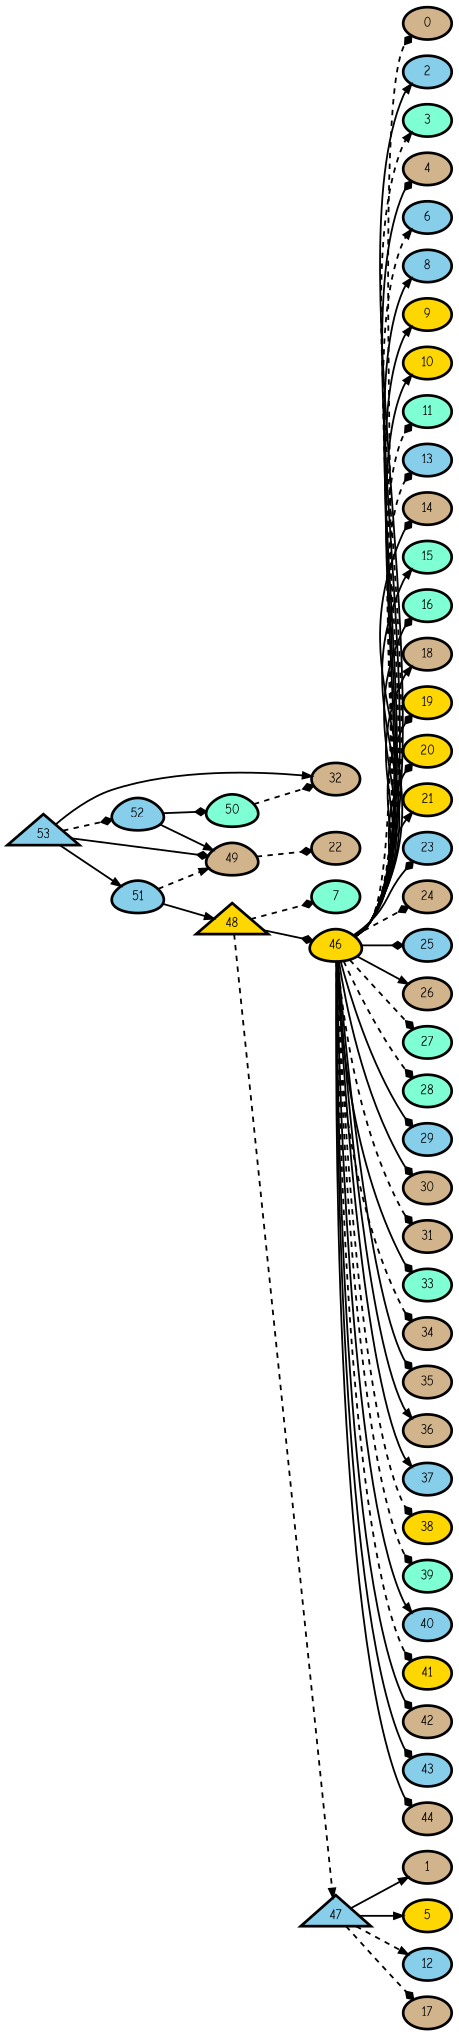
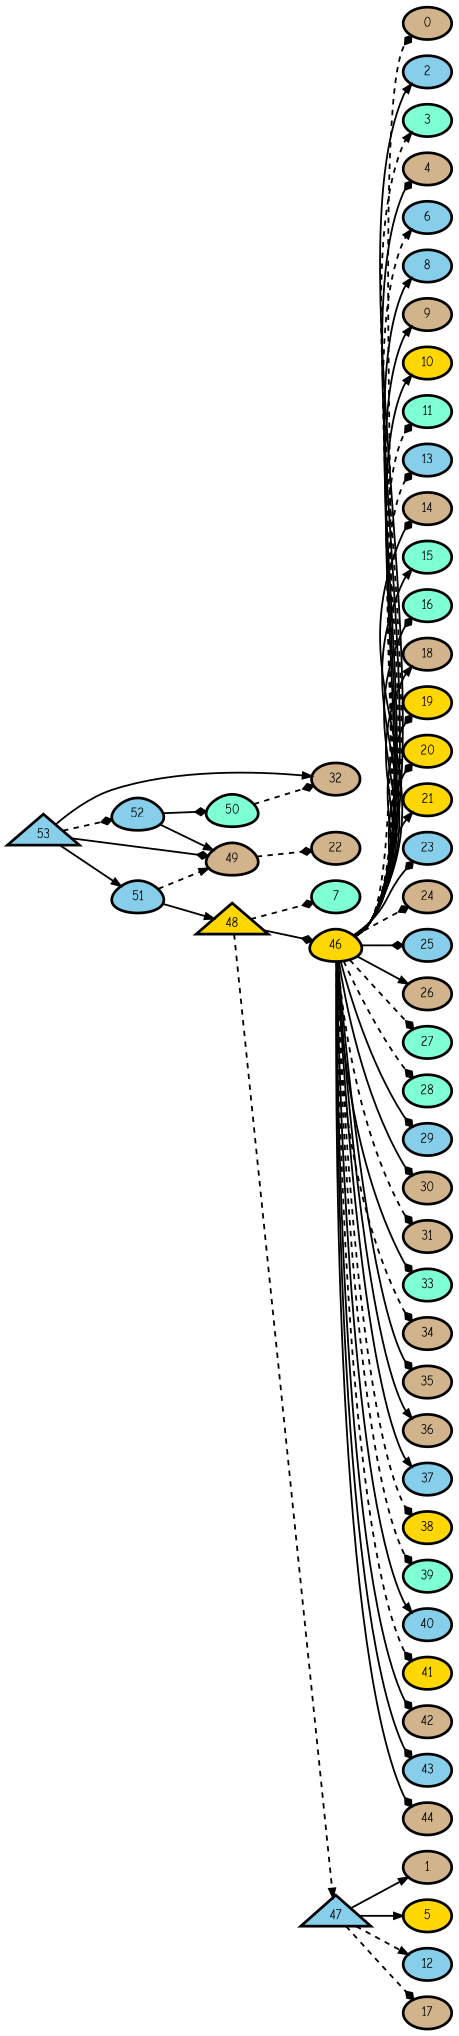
node "9": fillcolor gold -> tan
